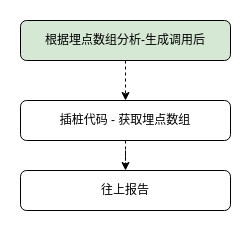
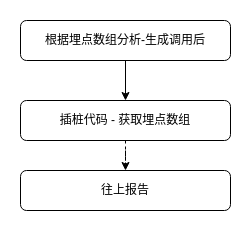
node "根据埋点数组分析-生成调用后": fillcolor #d5e8d4 -> #ffffff
edge "根据埋点数组分析-生成调用后" -> "插桩代码 - 获取埋点数组": style dashed -> solid
